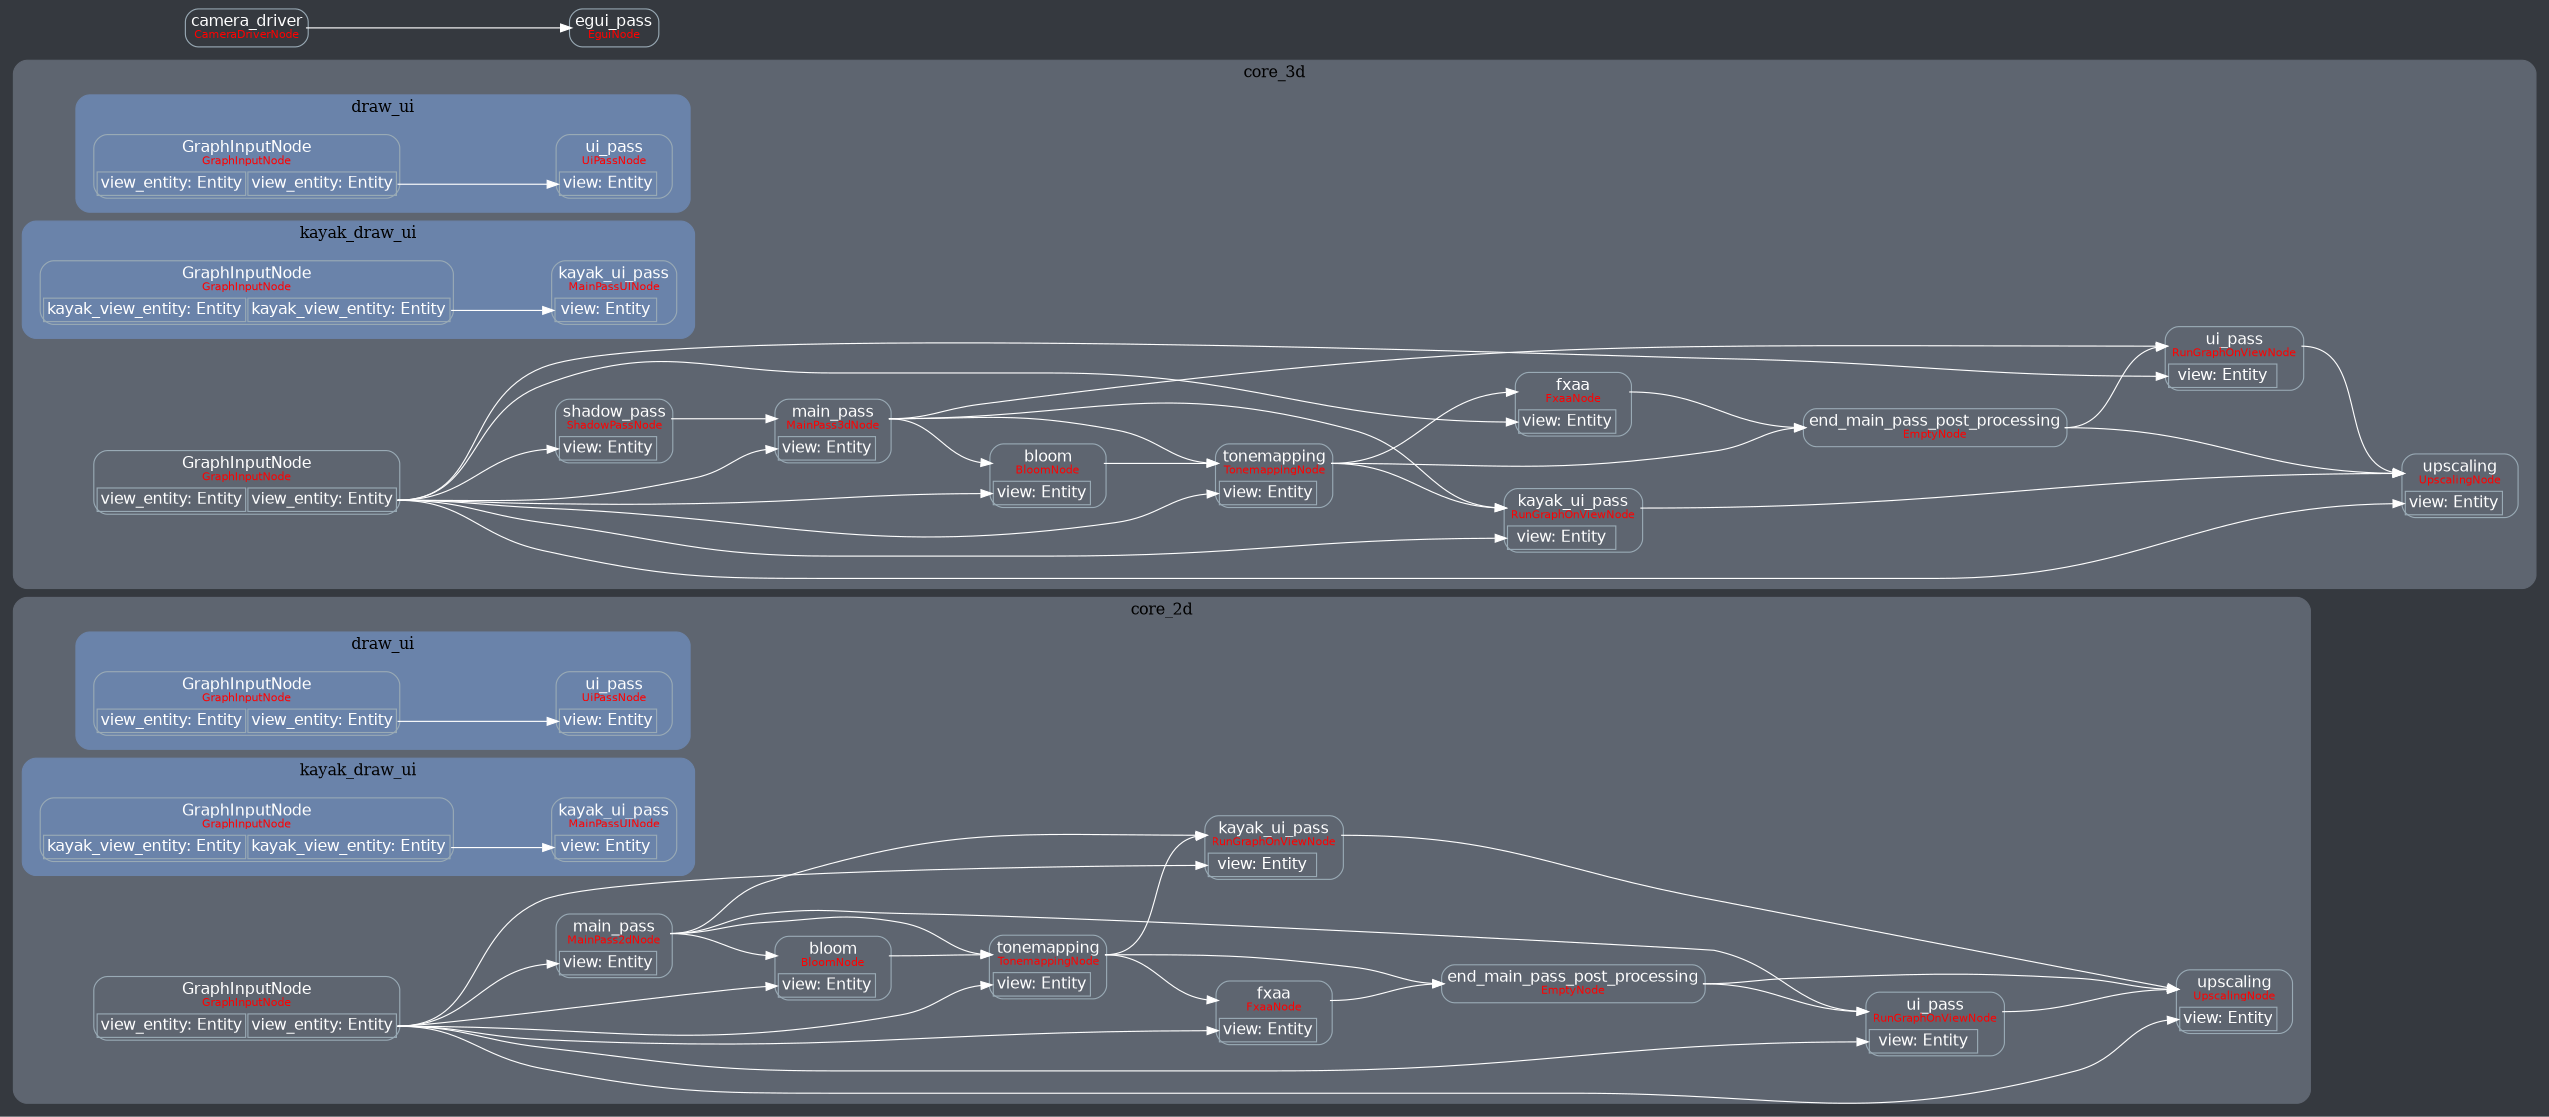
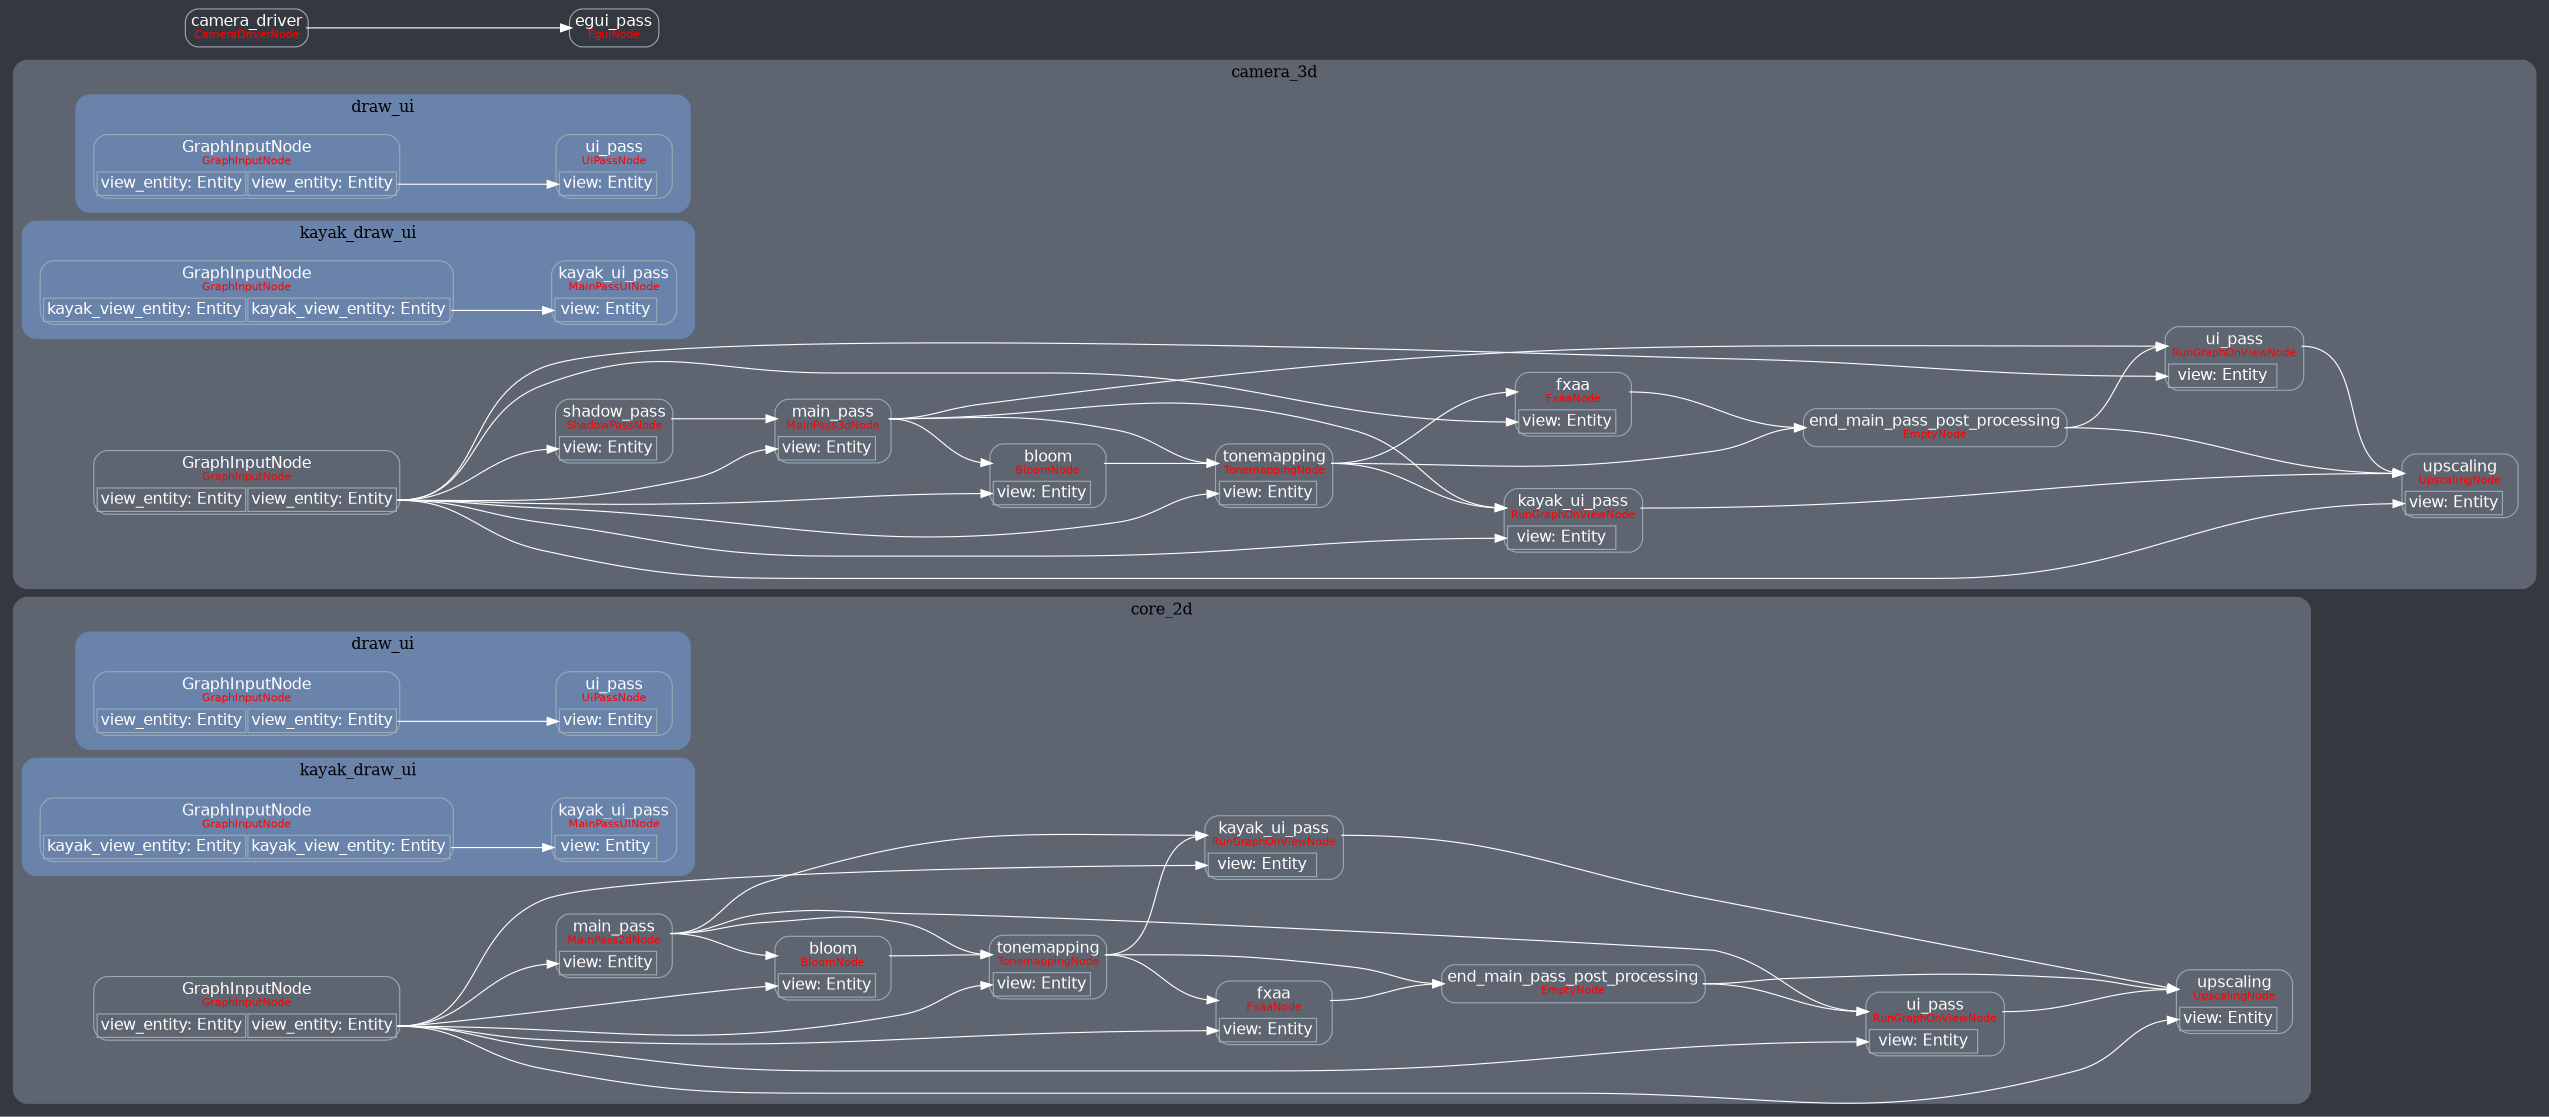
cluster "core_3d": label "core_3d" -> "camera_3d"
